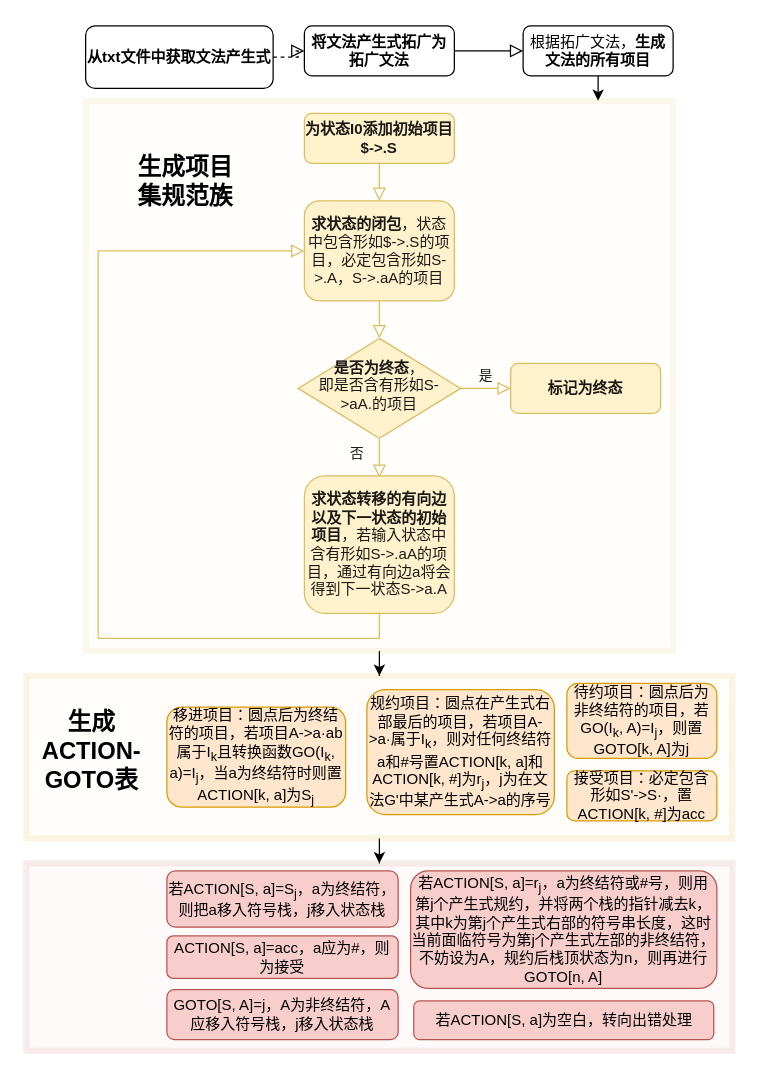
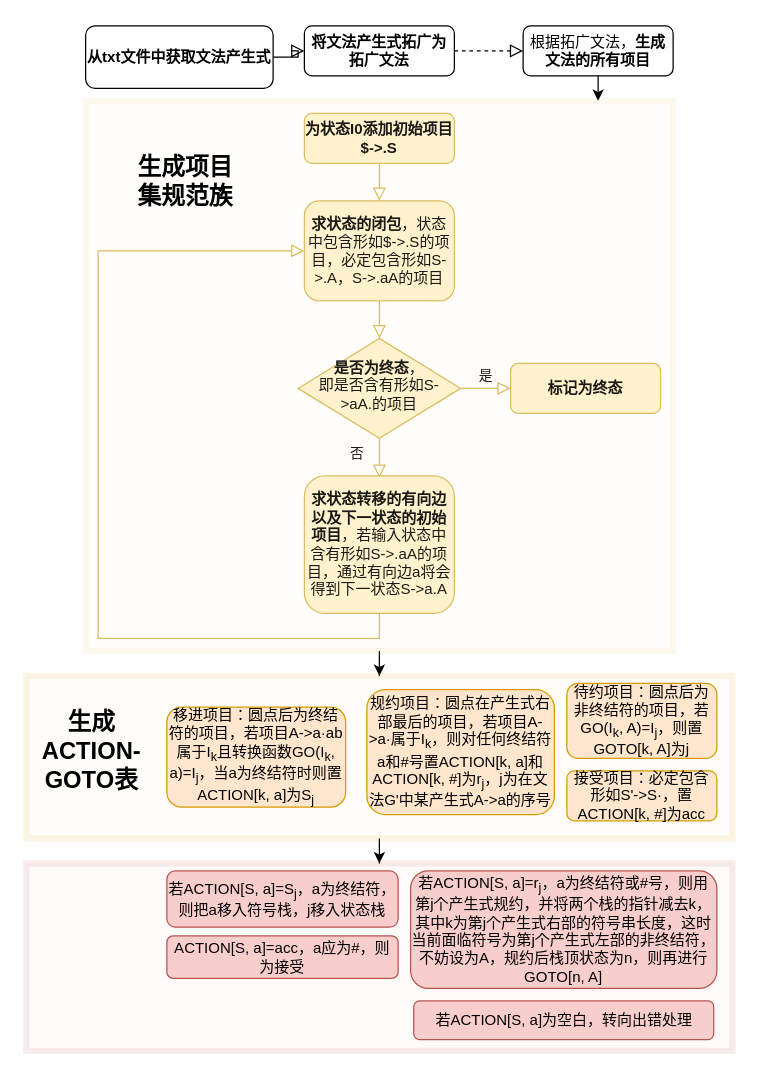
edge "将文法产生式拓广为拓广文法" -> "根据拓广文法，生成文法的所有项目": style solid -> dashed
edge "从txt文件中获取文法产生式" -> "将文法产生式拓广为拓广文法": style dashed -> solid
node "GOTO[S, A]=j，A为非终结符，A应移入符号栈，j移入状态栈": removed
